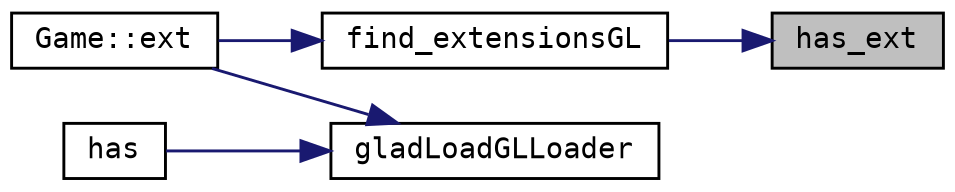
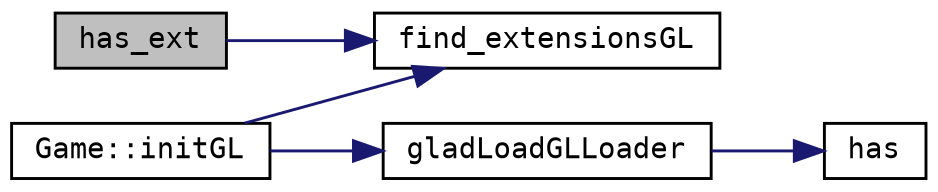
node "Game::ext": label "Game::ext" -> "Game::initGL"
edge "find_extensionsGL" -> "has_ext": reversed
edge "has" -> "gladLoadGLLoader": reversed
